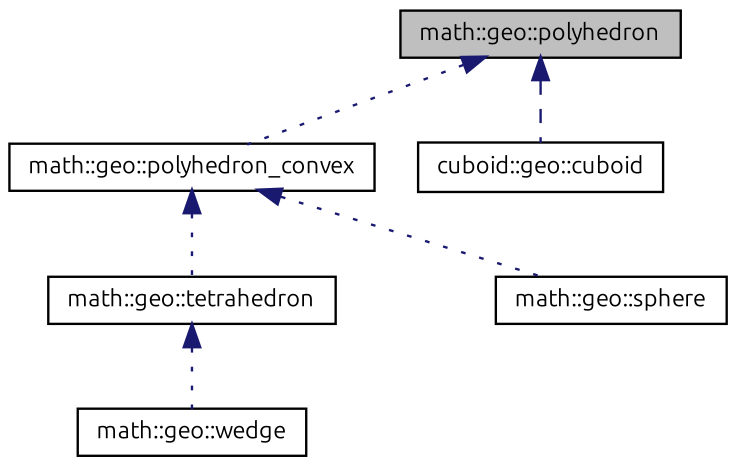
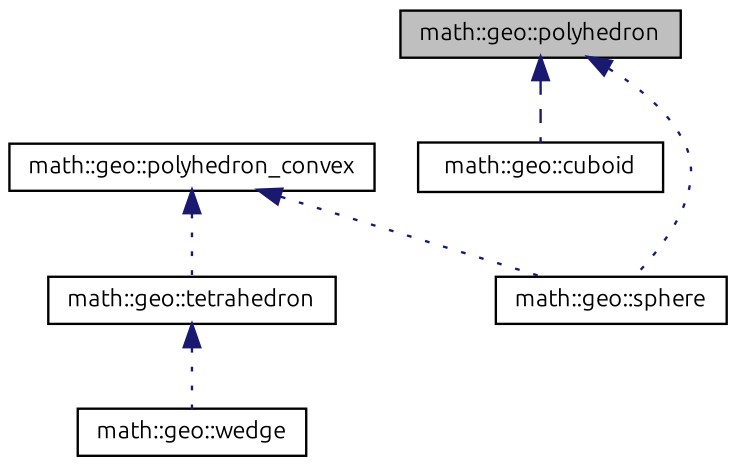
edge "math::geo::polyhedron_convex" -> "math::geo::polyhedron": now "math::geo::sphere" -> "math::geo::polyhedron"
node "cuboid::geo::cuboid": label "cuboid::geo::cuboid" -> "math::geo::cuboid"
